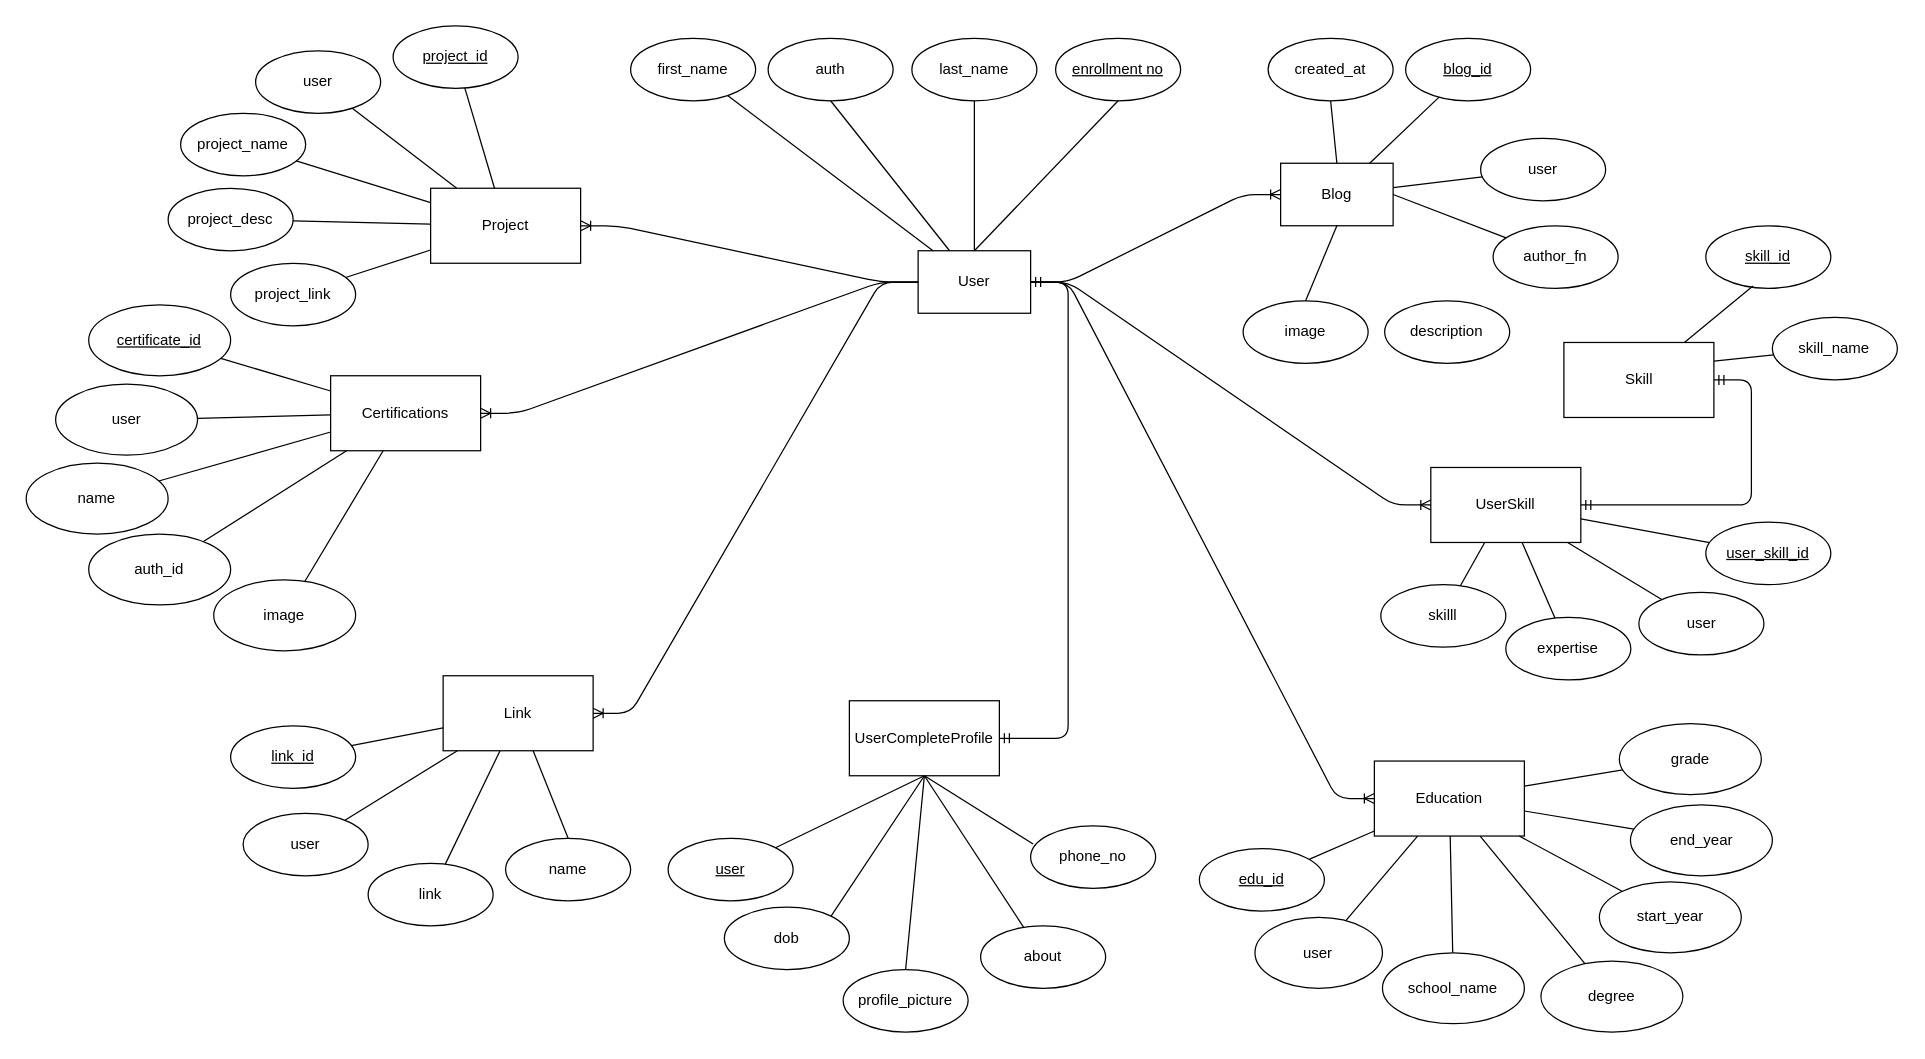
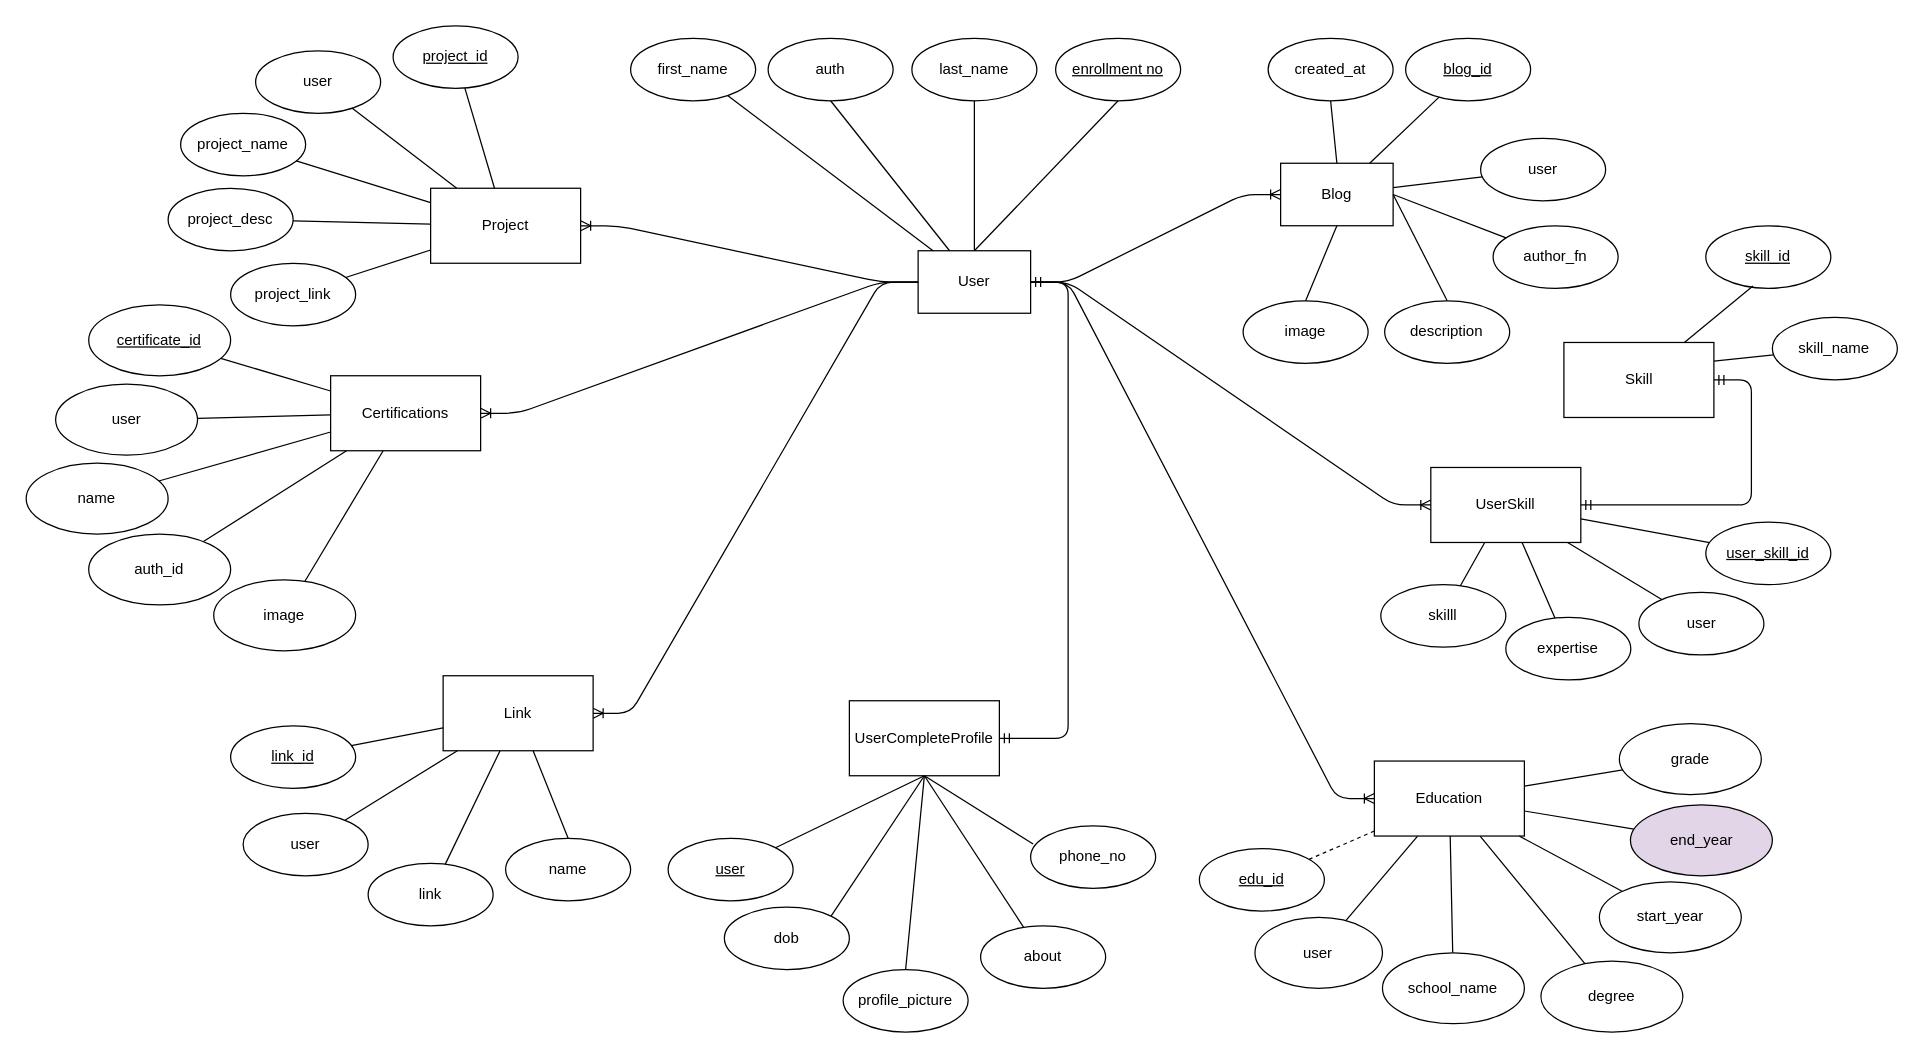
edge "Blog" -- "description": added
node "end_year": fillcolor #ffffff -> #e1d5e7
edge "Education" -- "edu_id": style solid -> dashed
